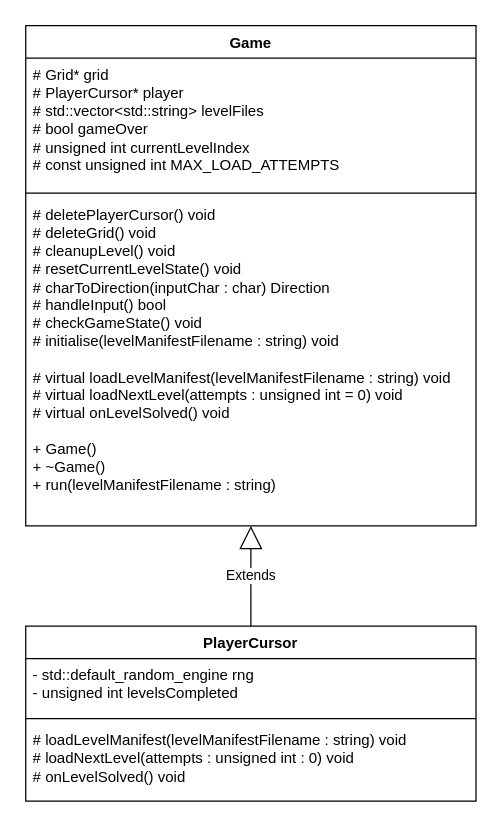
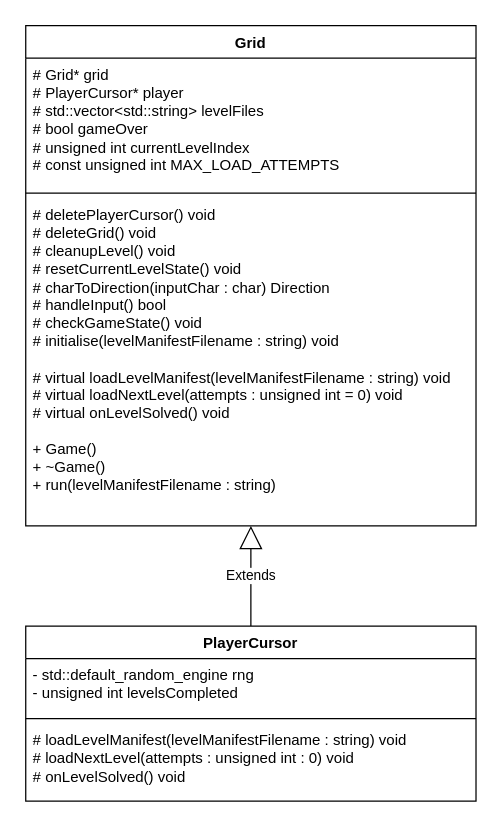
node "Game": label "Game" -> "Grid"
